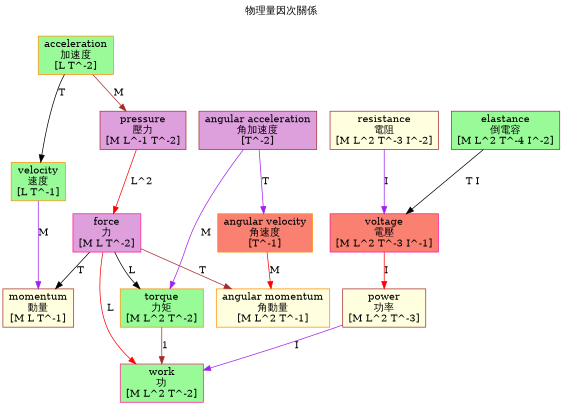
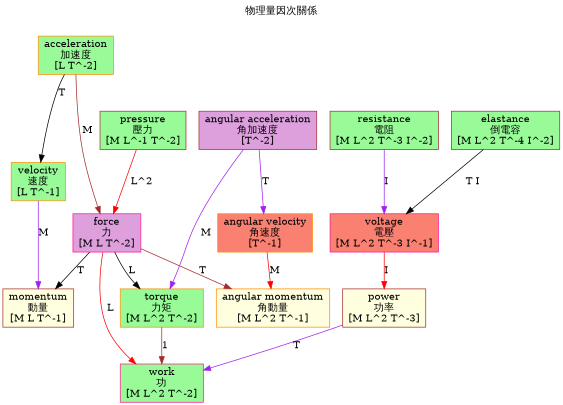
edge "acceleration 加速度 [L T^-2]" -> "pressure 壓力 [M L^-1 T^-2]": now "acceleration 加速度 [L T^-2]" -> "force 力 [M L T^-2]"
node "pressure 壓力 [M L^-1 T^-2]": fillcolor plum -> palegreen
node "resistance 電阻 [M L^2 T^-3 I^-2]": fillcolor lightyellow -> palegreen
edge "power 功率 [M L^2 T^-3]" -> "work 功 [M L^2 T^-2]": label "I" -> "T"
